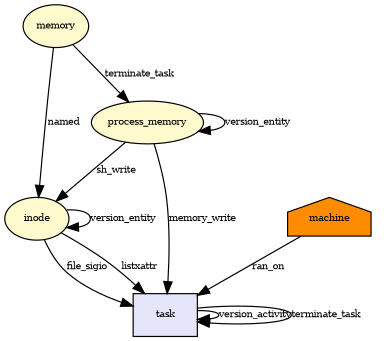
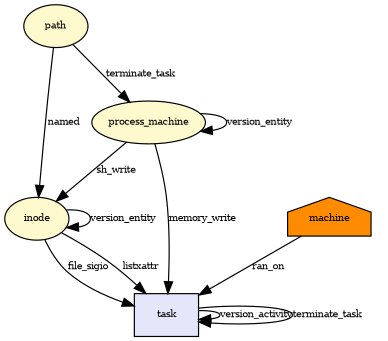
node "memory": label "memory" -> "path"
node "process_memory": label "process_memory" -> "process_machine"
